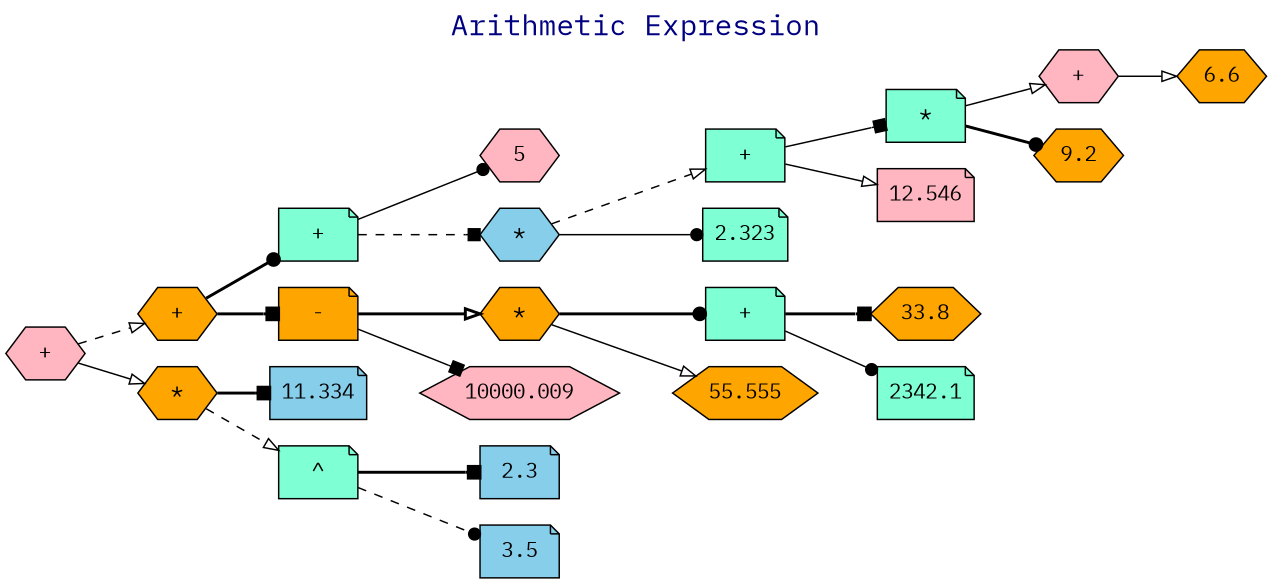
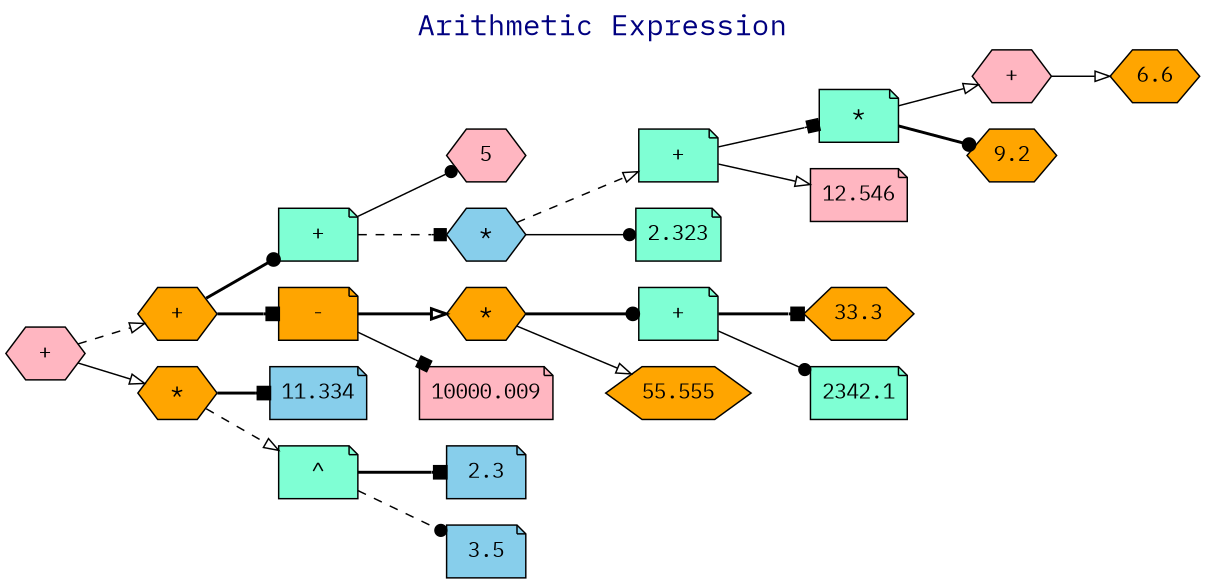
node "33.8": label "33.8" -> "33.3"
node "10000.009": shape hexagon -> note
